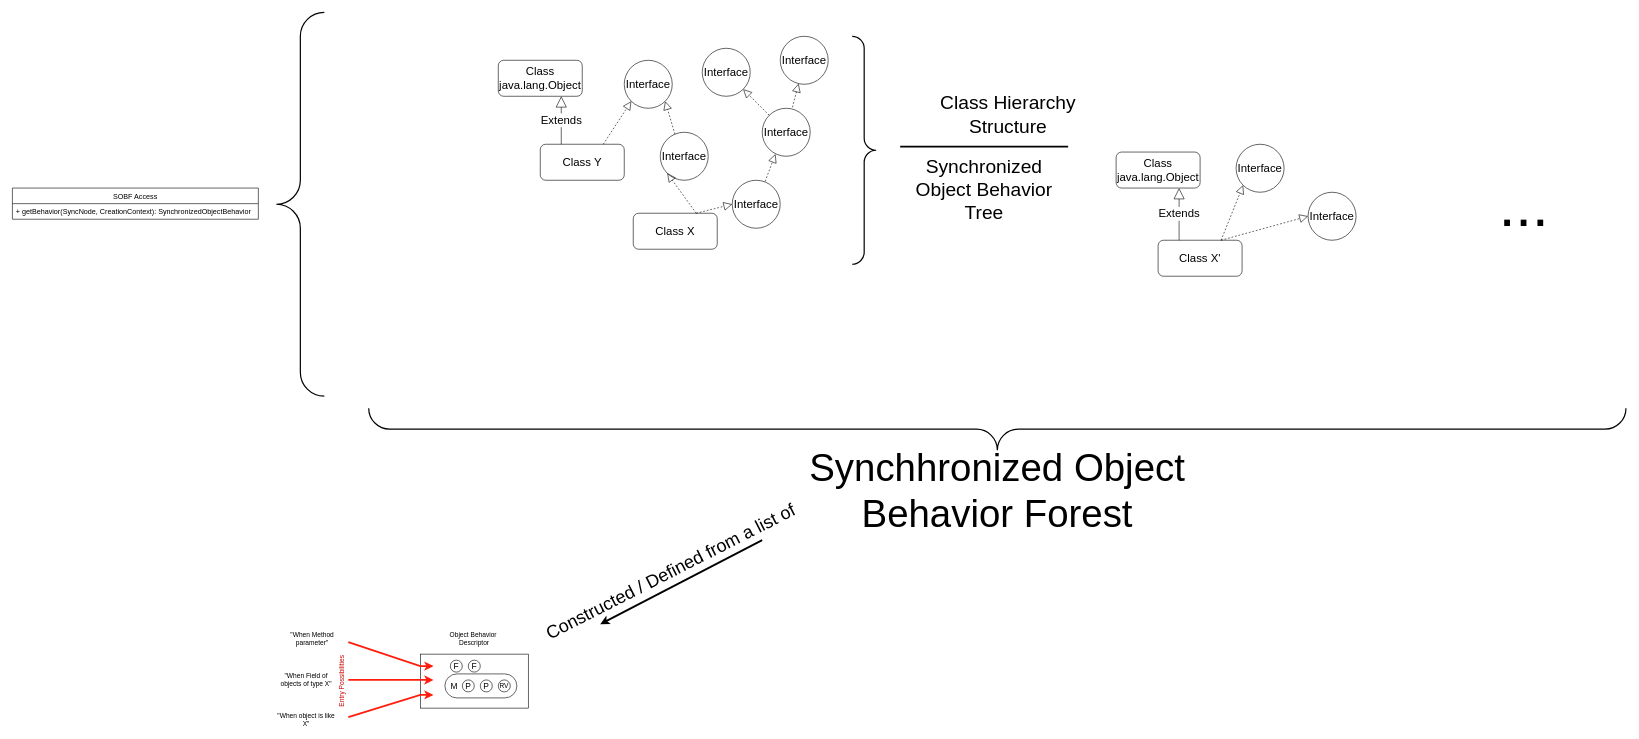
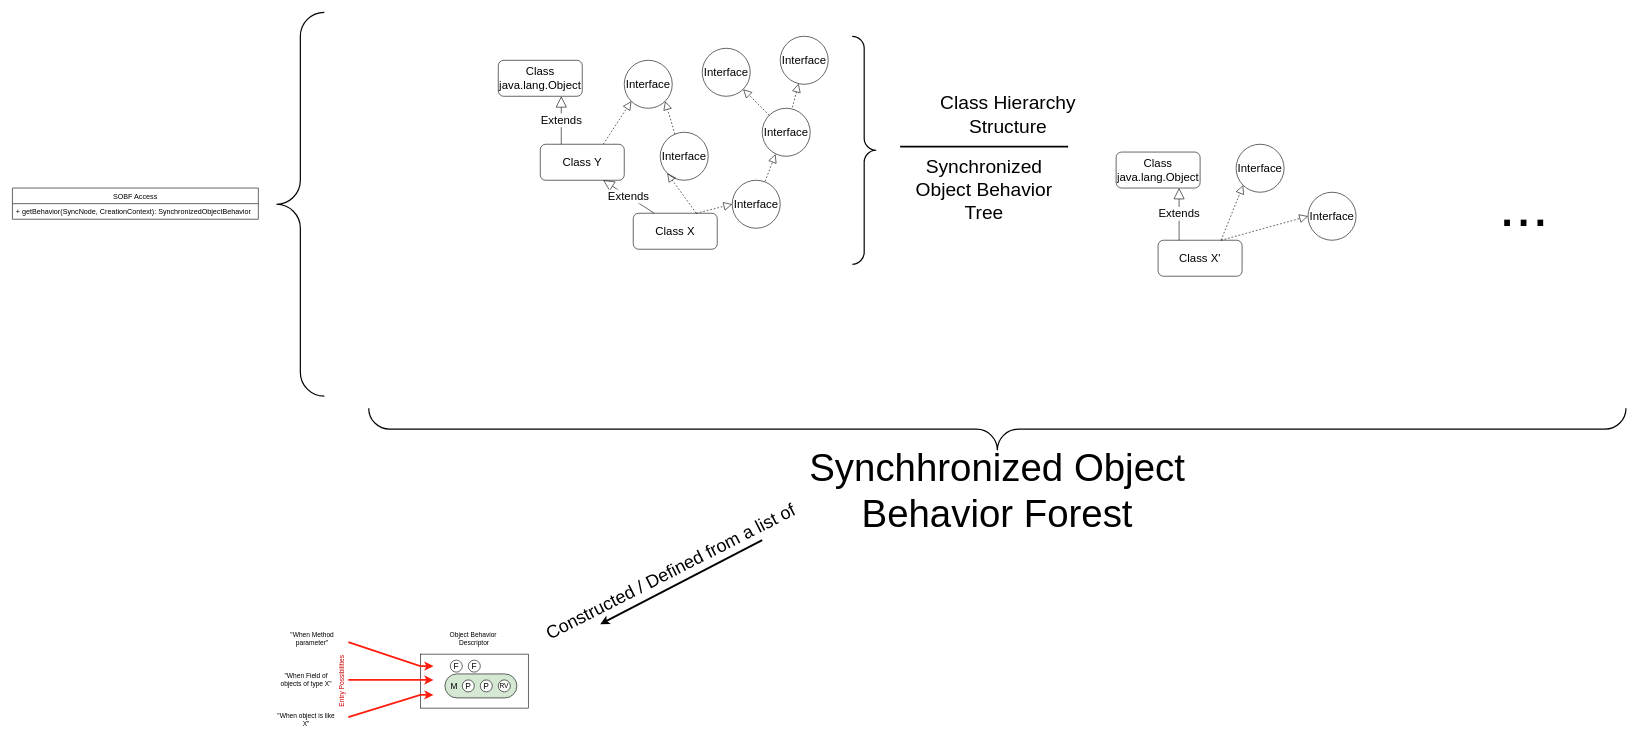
edge "Class X" -> "Class Y": added, label "Extends"
node "M": fillcolor #ffffff -> #d5e8d4
